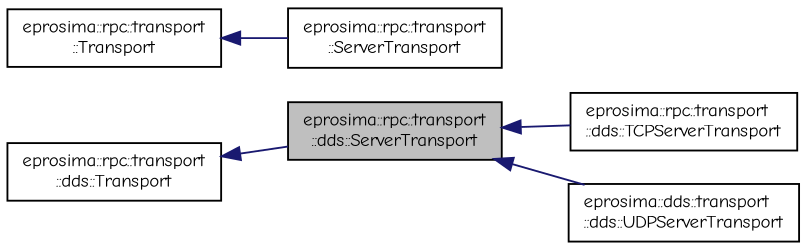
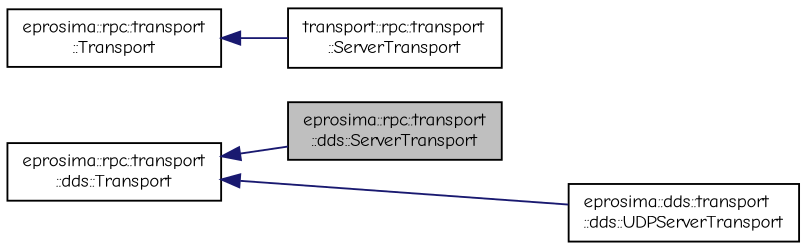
node "eprosima::rpc::transport ::ServerTransport": label "eprosima::rpc::transport ::ServerTransport" -> "transport::rpc::transport ::ServerTransport"
node "eprosima::rpc::transport ::dds::TCPServerTransport": removed
edge "eprosima::dds::transport ::dds::UDPServerTransport" -> "eprosima::rpc::transport ::dds::ServerTransport": now "eprosima::dds::transport ::dds::UDPServerTransport" -> "eprosima::rpc::transport ::dds::Transport"
